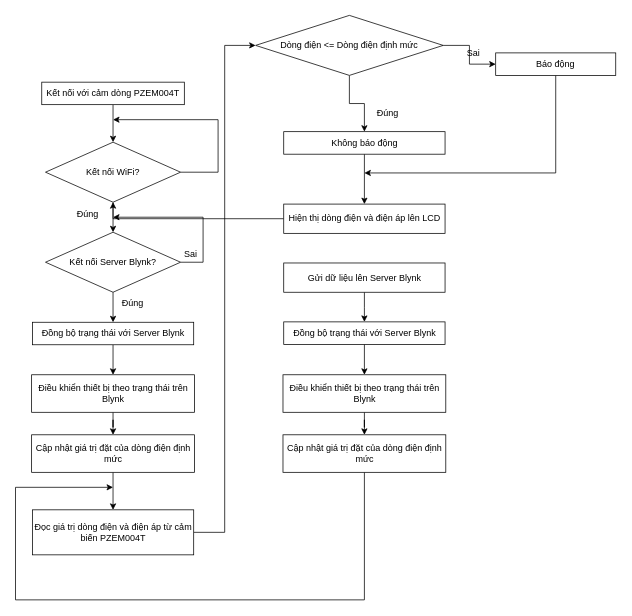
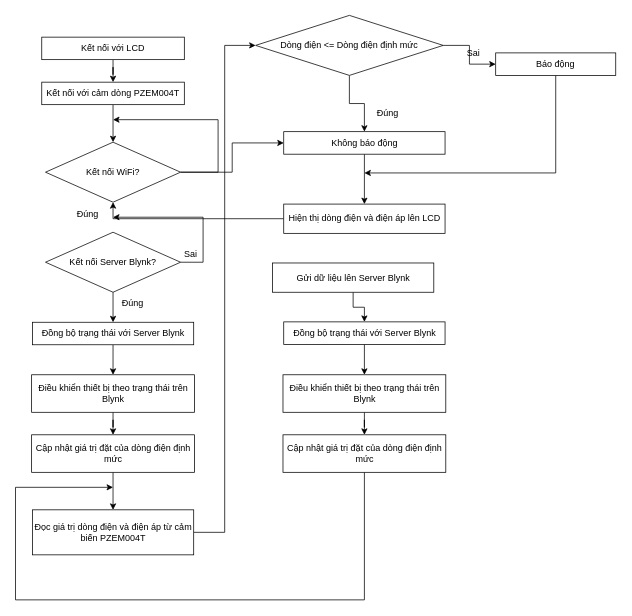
node "Kết nối với LCD": added
edge "Kết nối với LCD" -> "Kết nối với cảm dòng PZEM004T": added
edge "Kết nối WiFi?" -> "Kết nối Server Blynk?": now "Kết nối WiFi?" -> "Không báo động"
node "Gửi dữ liệu lên Server Blynk": moved (364, 278) -> (353, 278)
